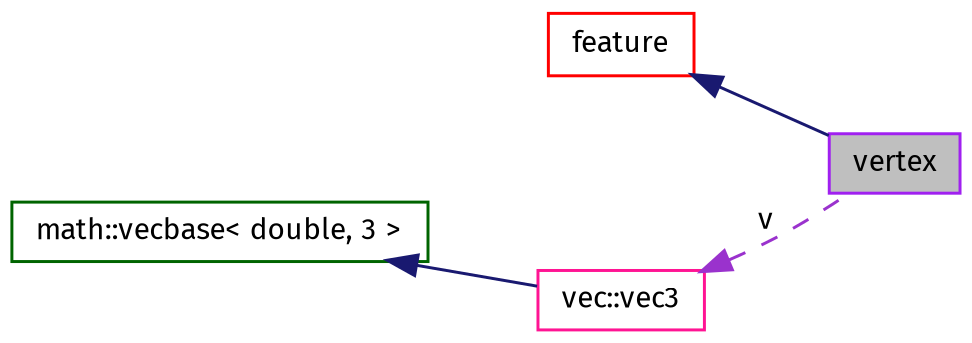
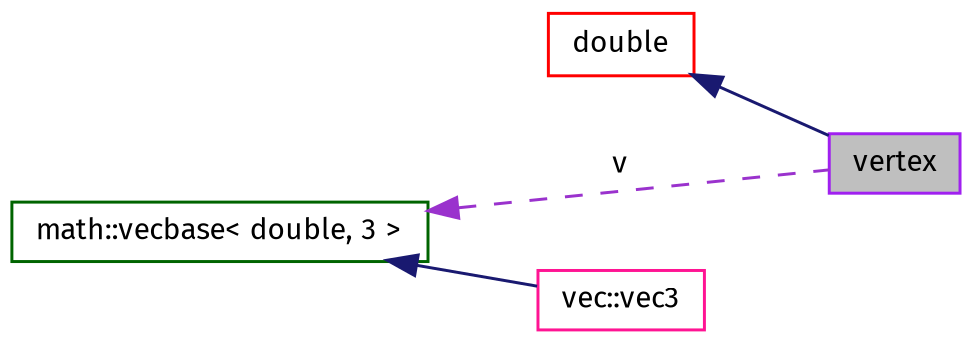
node "feature": label "feature" -> "double"
edge "vertex" -> "vec::vec3": now "vertex" -> "math::vecbase< double, 3 >"
